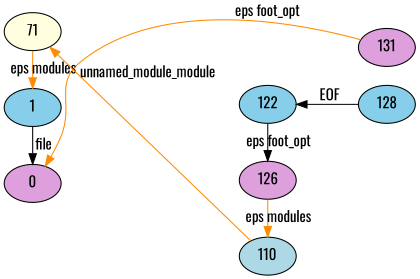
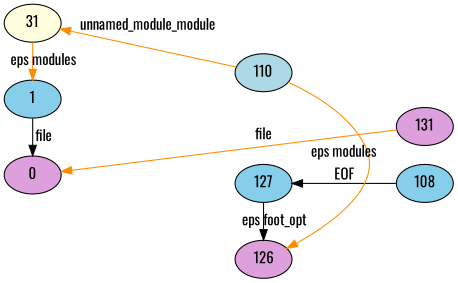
edge "131" -> "0": label "eps foot_opt" -> "file"
node "71": label "71" -> "31"
node "122": label "122" -> "127"
node "128": label "128" -> "108"
edge "126" -> "110": reversed
